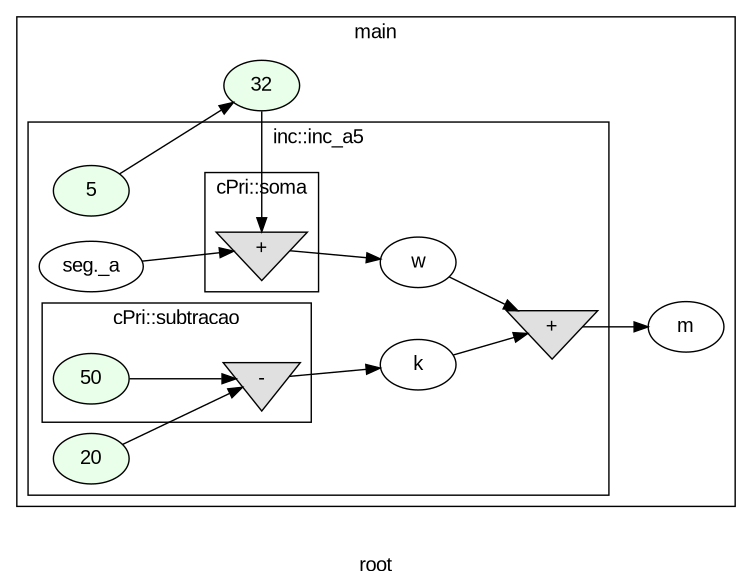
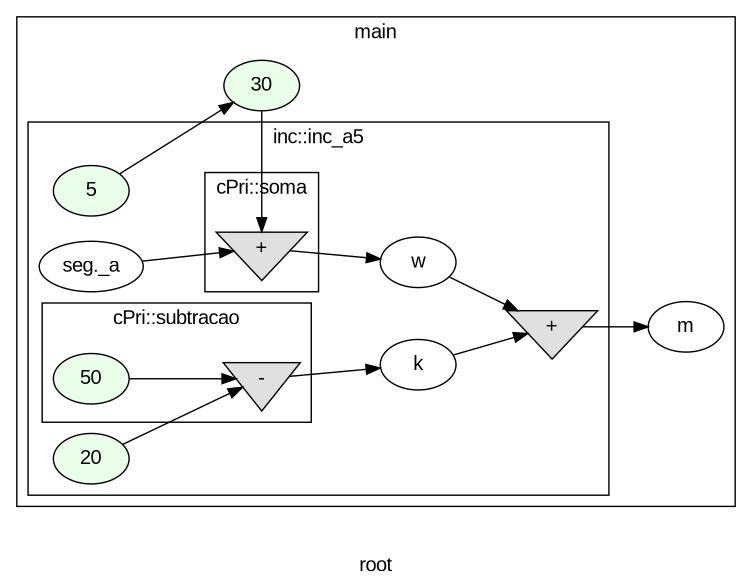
node "32": label "32" -> "30"
